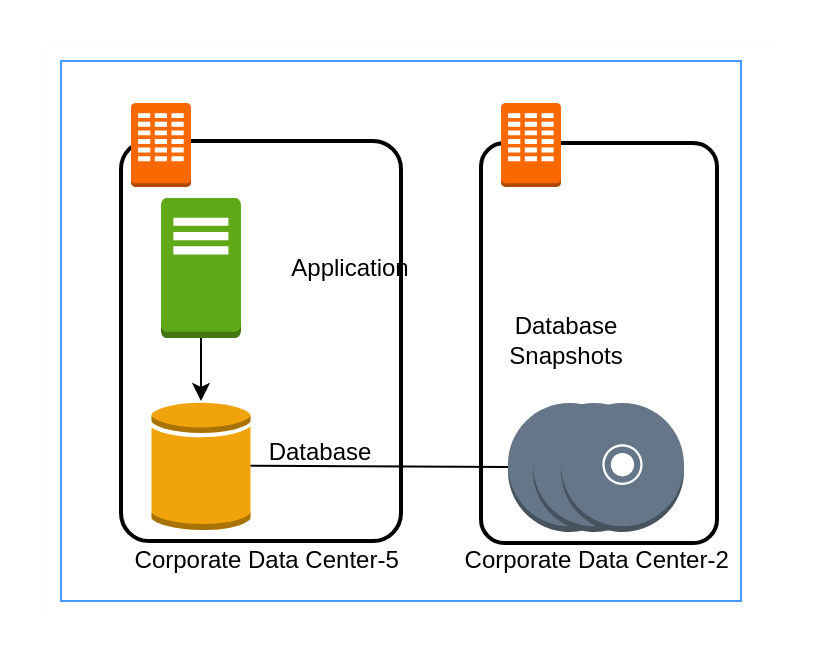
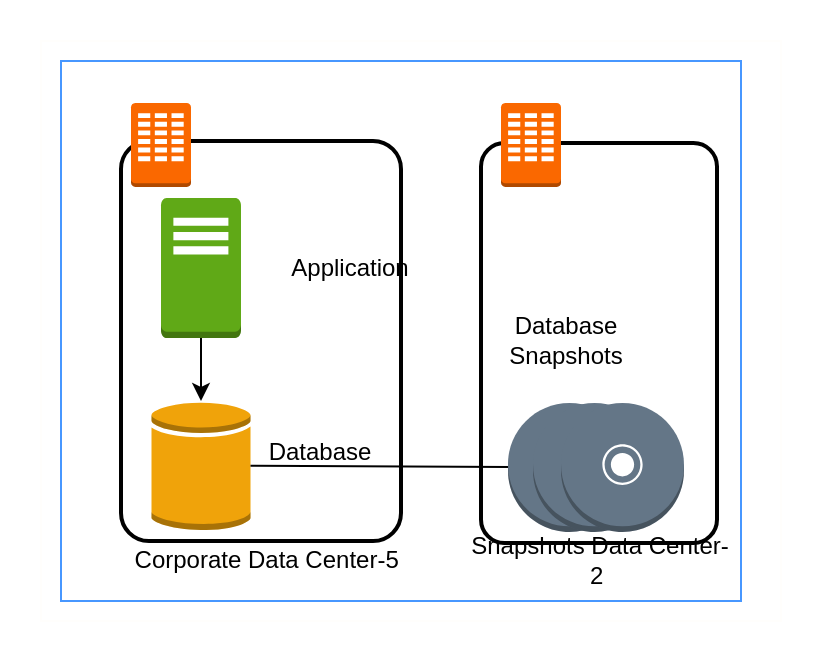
node "Corporate Data Center-2": label "Corporate Data Center-2" -> "Snapshots Data Center-2"
